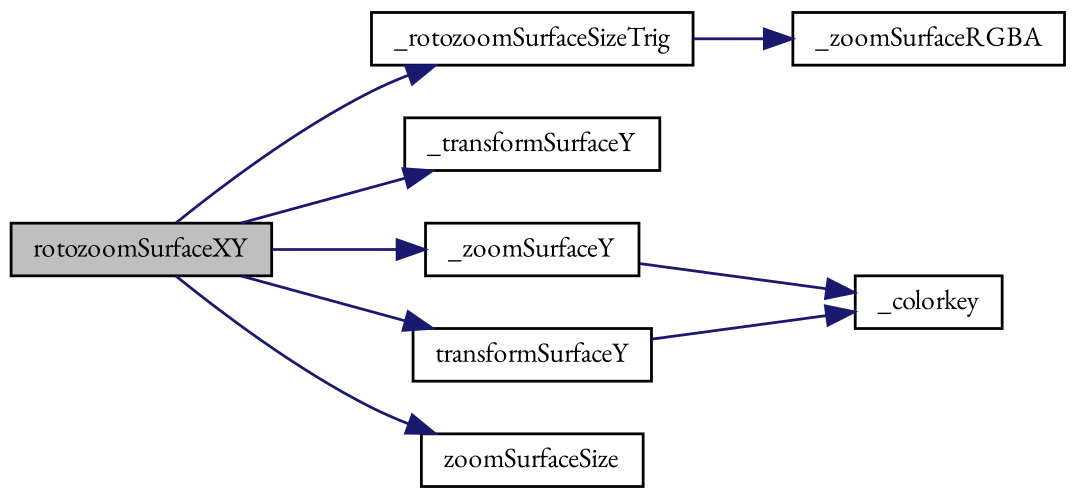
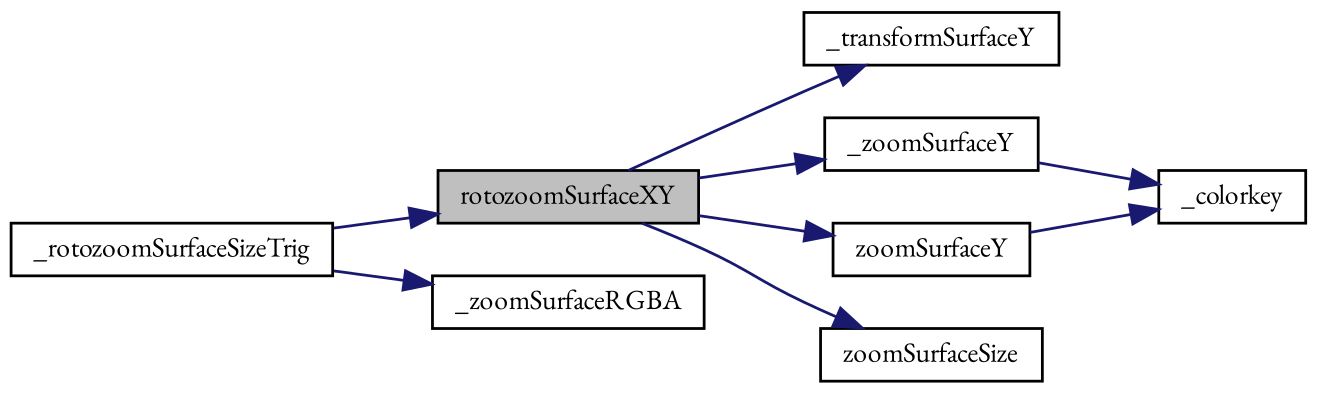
edge "rotozoomSurfaceXY" -> "_rotozoomSurfaceSizeTrig": reversed
node "transformSurfaceY": label "transformSurfaceY" -> "zoomSurfaceY"
